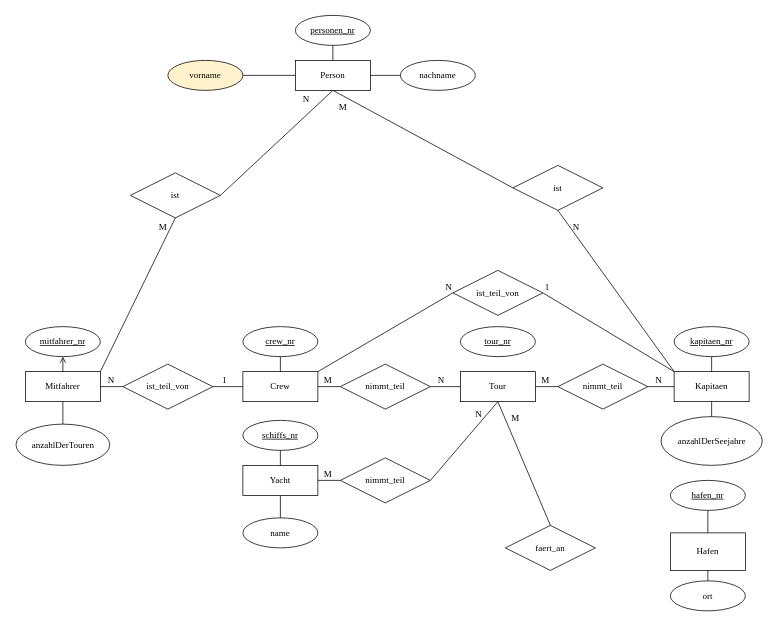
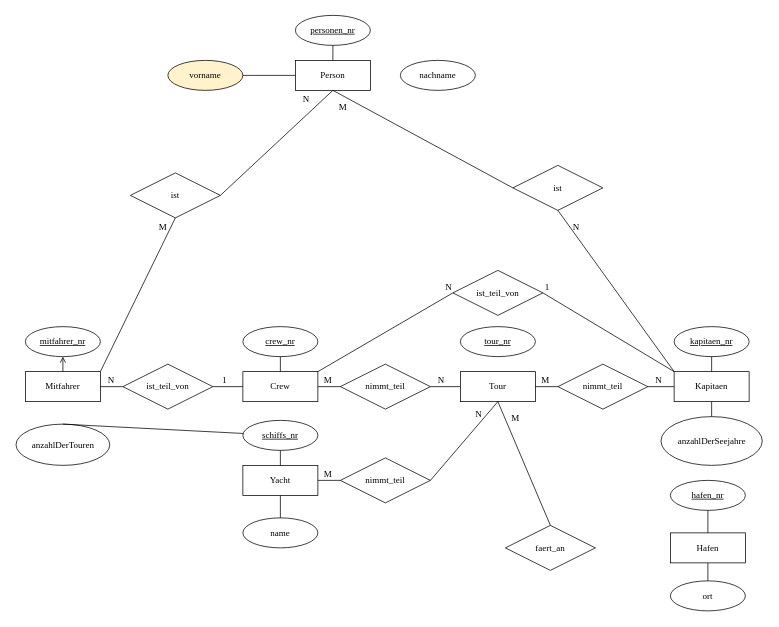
edge "Person" -- "nachname": removed
edge "Mitfahrer" -- "anzahlDerTouren": now "schiffs_nr" -- "anzahlDerTouren"
node "Hafen": size 75x38 -> 75x30
